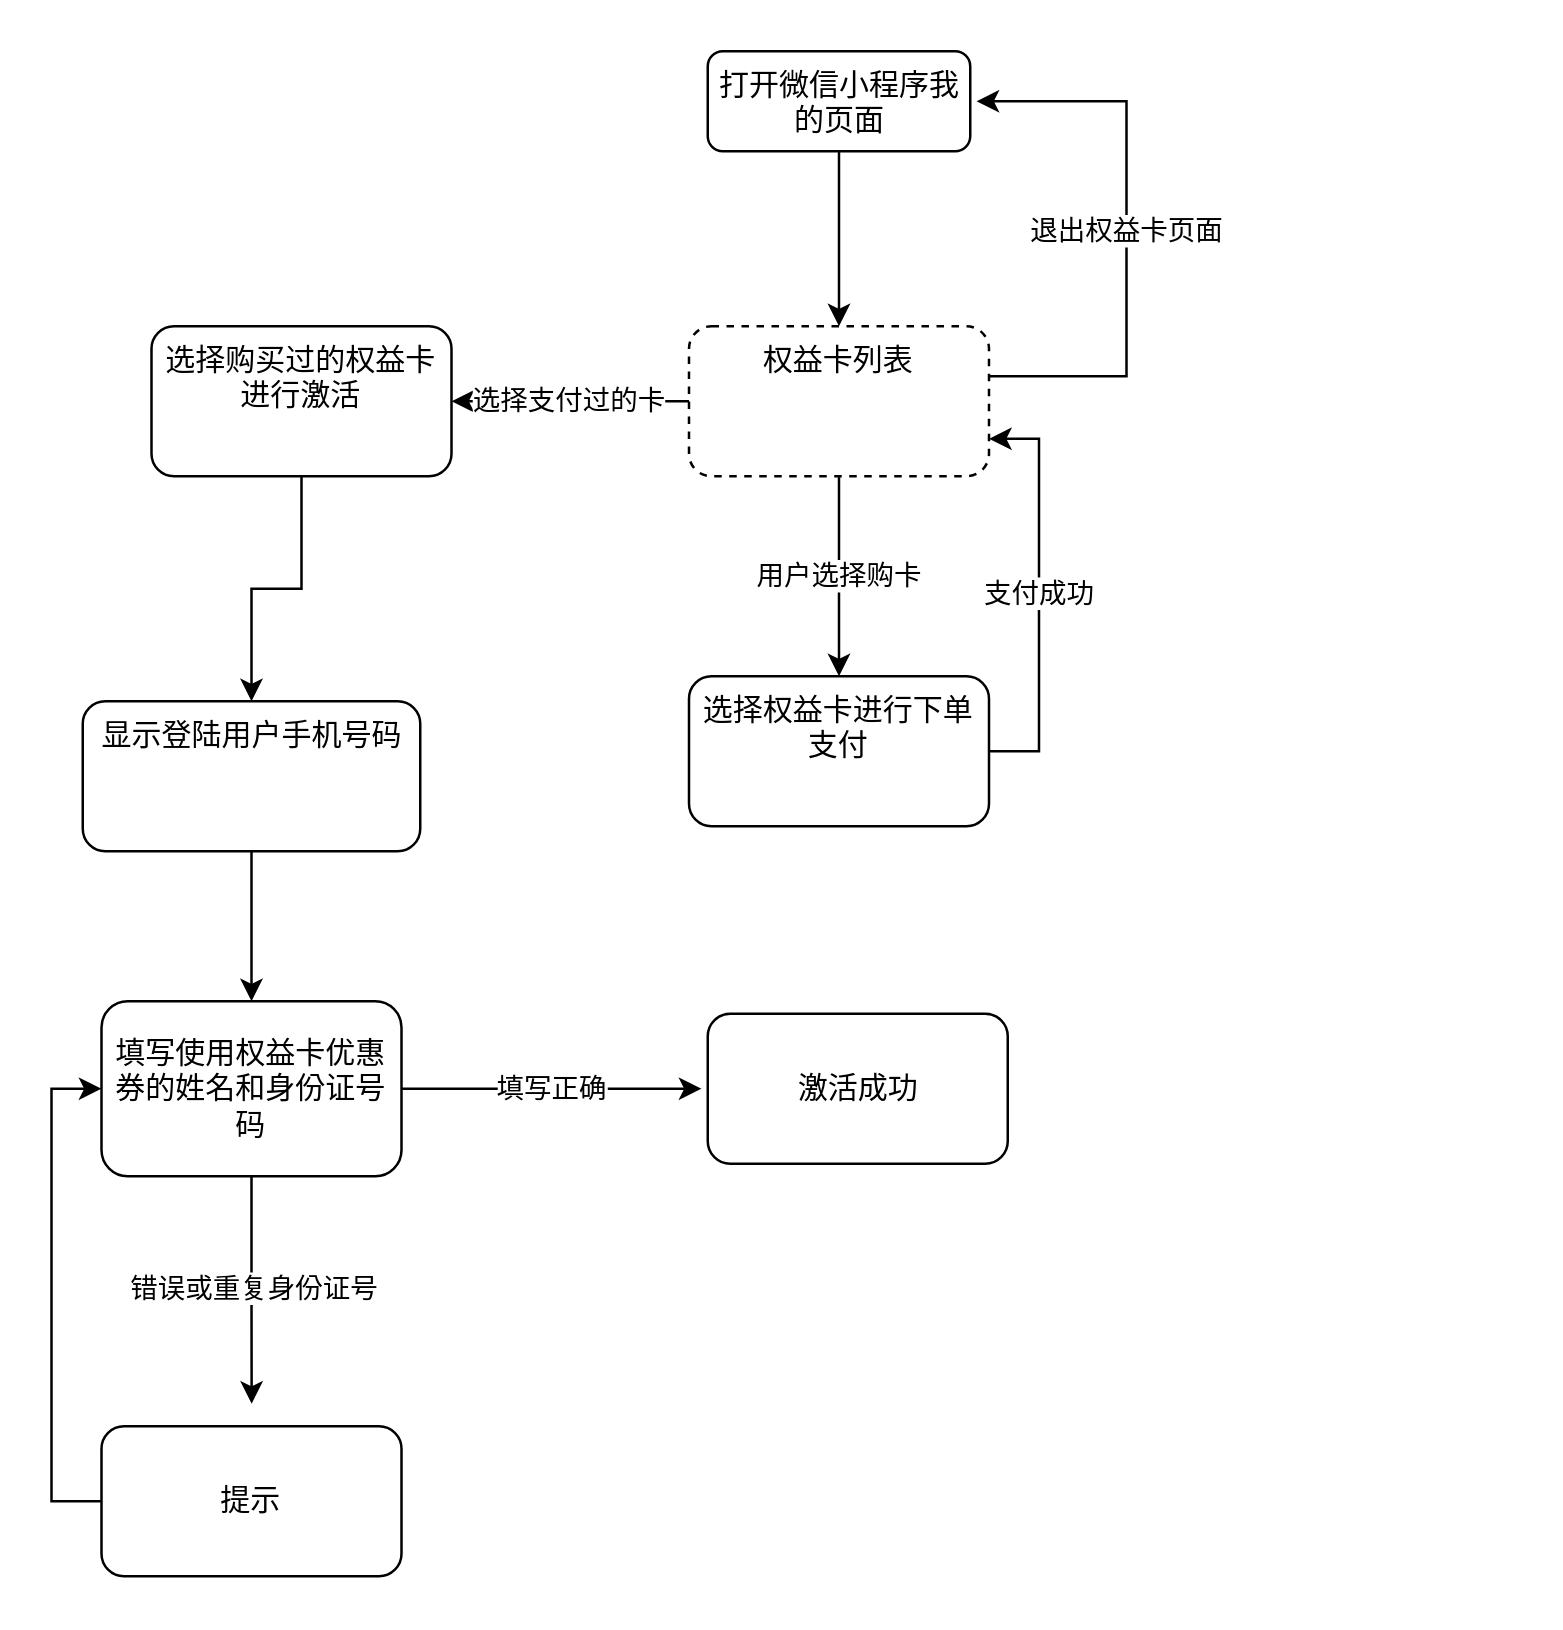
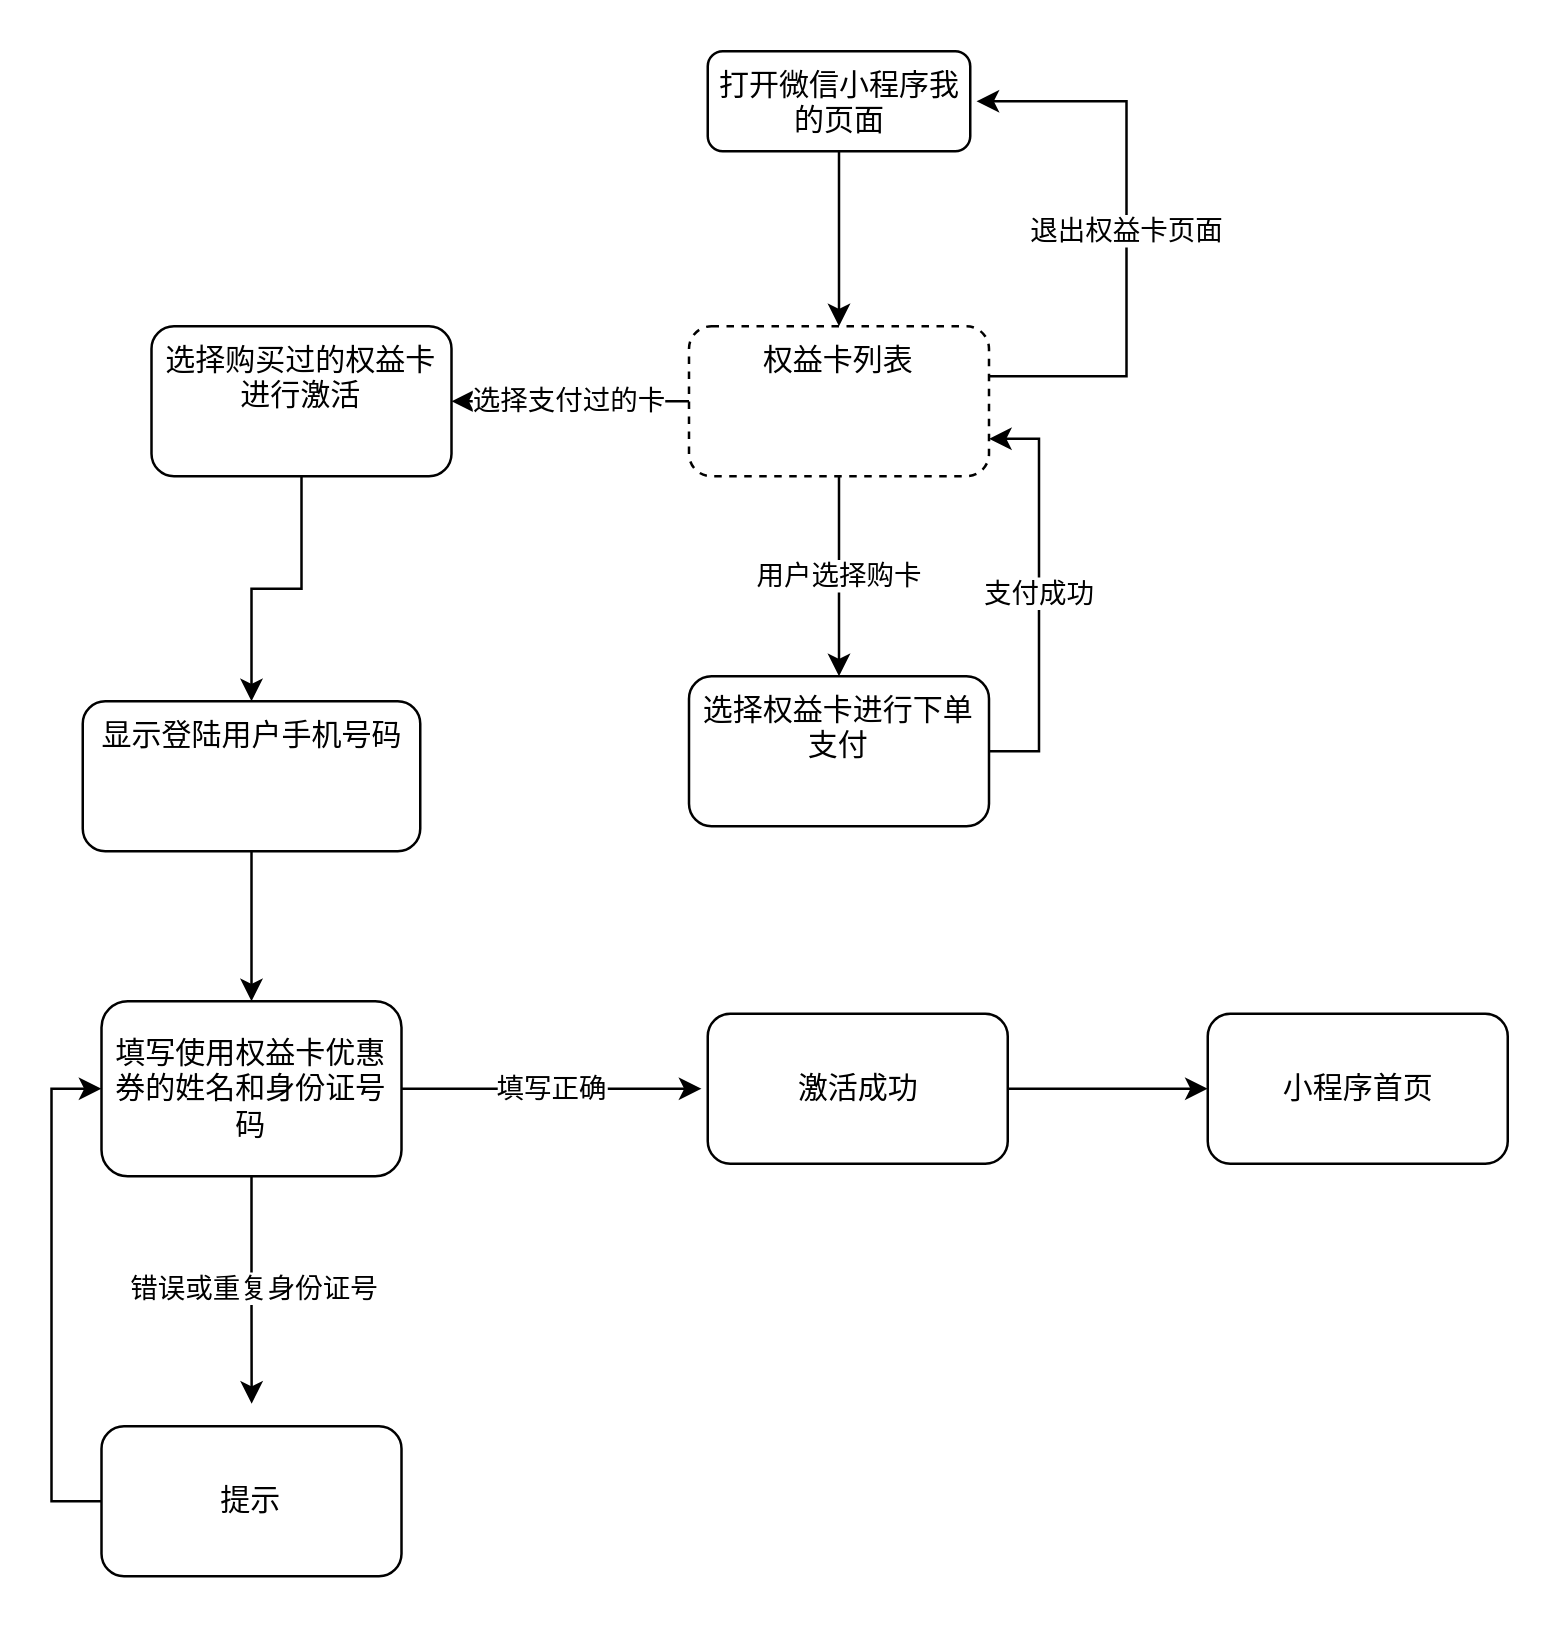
edge "激活成功" -> "小程序首页": added
node "小程序首页": added
